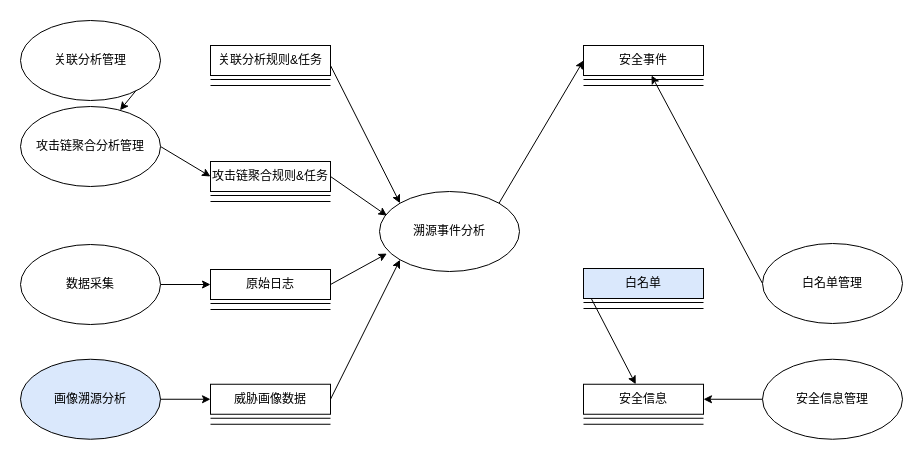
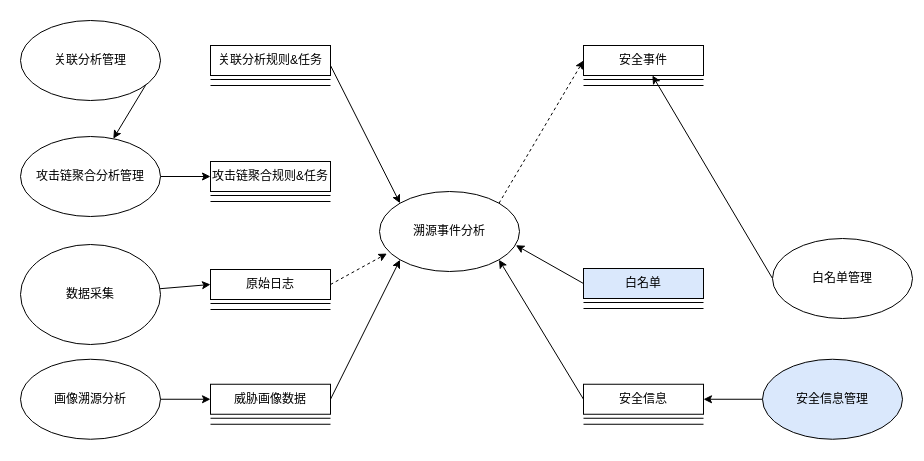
edge "溯源事件分析" -> "安全事件": style solid -> dashed
node "攻击链聚合分析管理": moved (91, 147) -> (91, 177)
edge "攻击链聚合规则&任务" -> "溯源事件分析": removed
edge "原始日志" -> "溯源事件分析": style solid -> dashed
node "白名单管理": moved (833, 284) -> (843, 279)
node "数据采集": size 140x80 -> 140x100
edge "安全信息" -> "溯源事件分析": added
edge "白名单" -> "安全信息": now "白名单" -> "溯源事件分析"
node "画像溯源分析": fillcolor #dae8fc -> #ffffff
node "安全信息管理": fillcolor #ffffff -> #dae8fc
